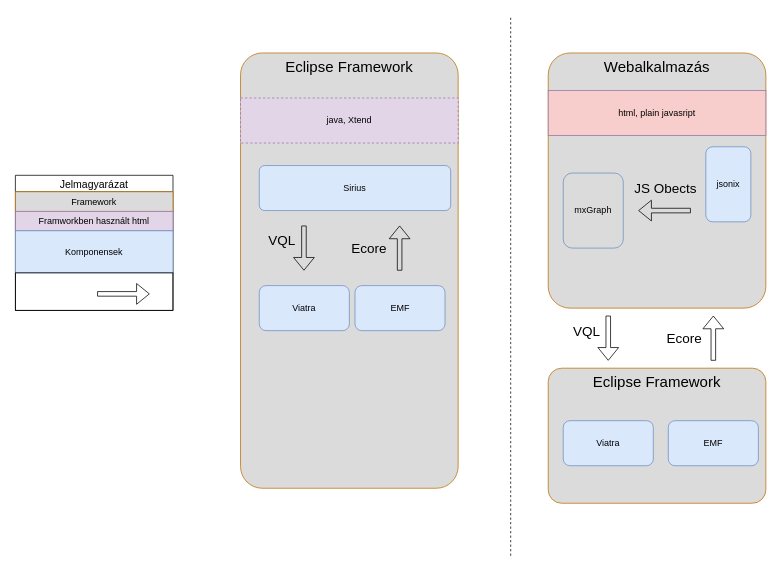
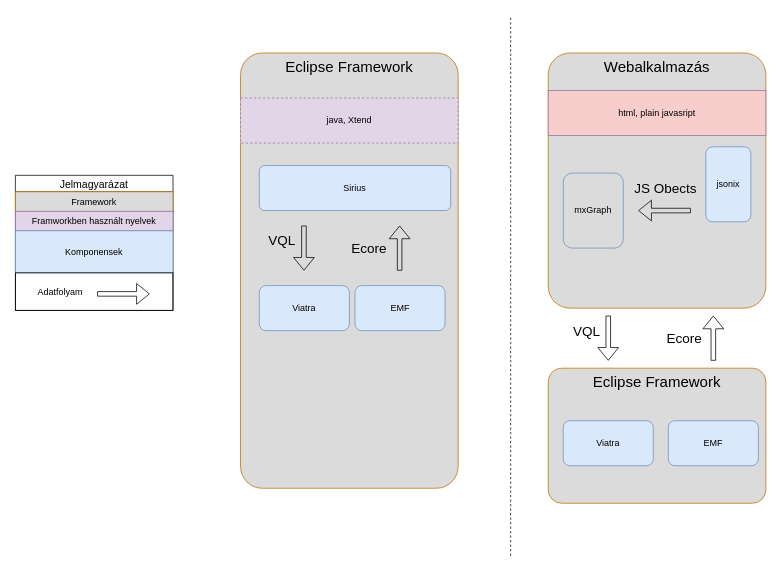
node "Framworkben használt html": label "Framworkben használt html" -> "Framworkben használt nyelvek"
node "Adatfolyam": added
